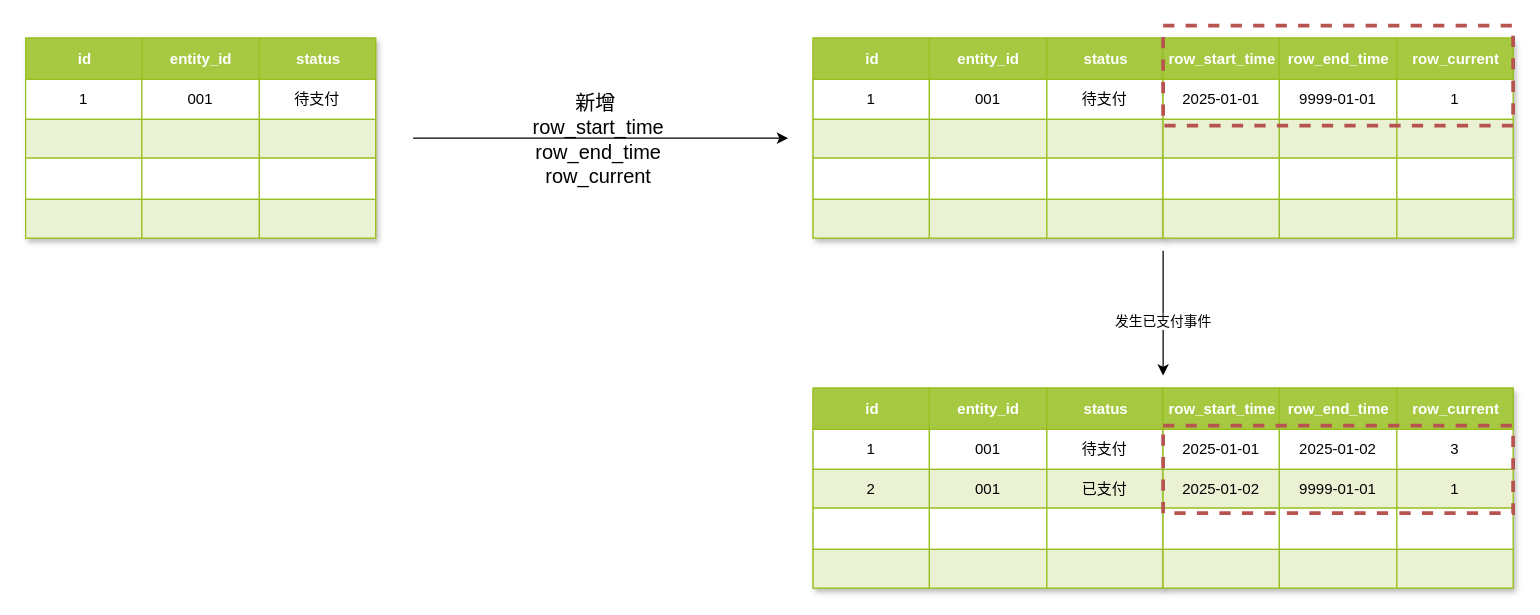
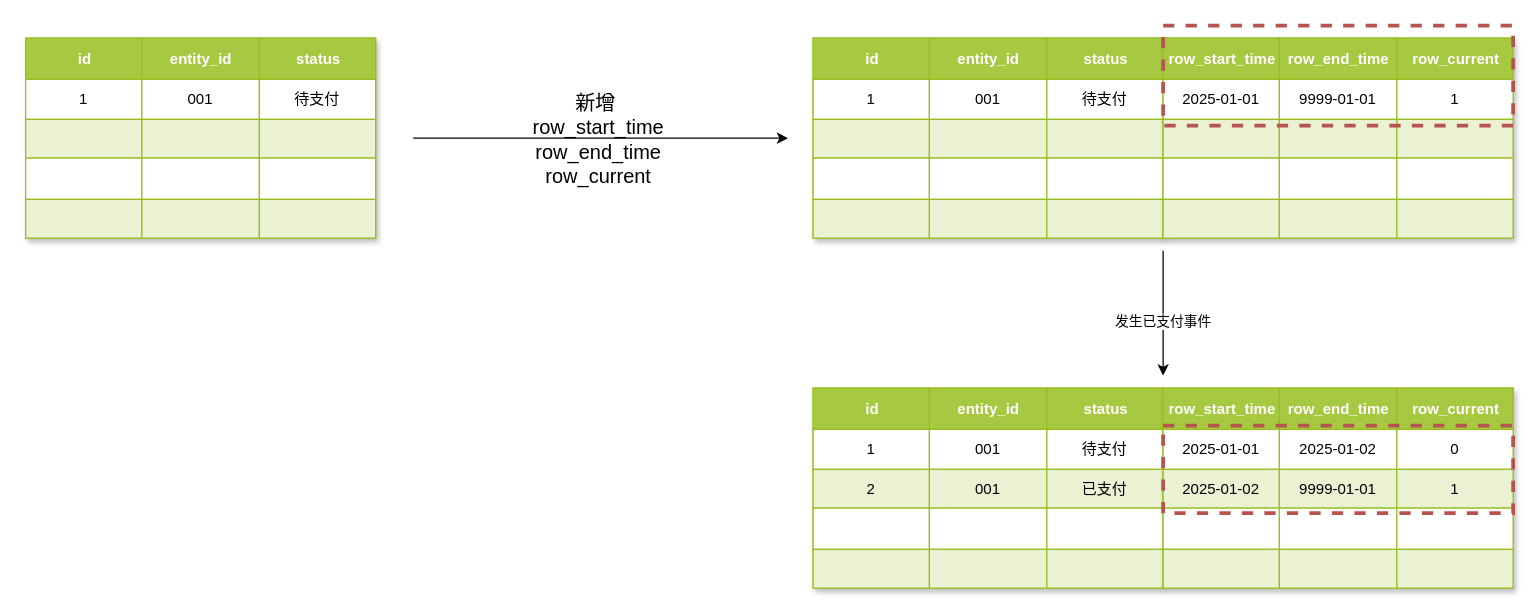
node "3": label "3" -> "0"
